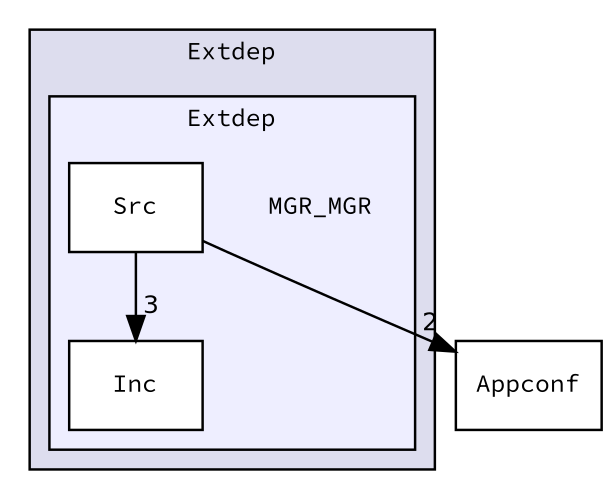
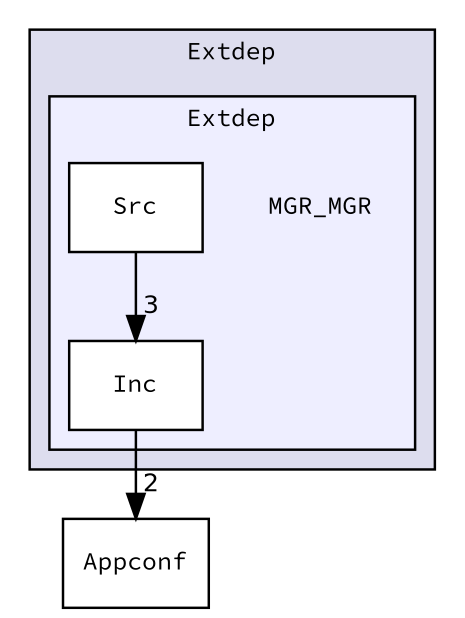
edge "Src" -> "Appconf": now "Inc" -> "Appconf"
